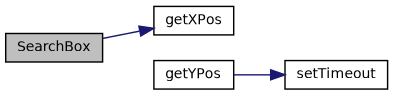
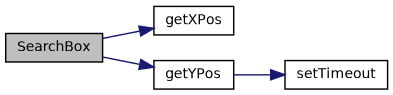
edge "SearchBox" -> "getYPos": added
